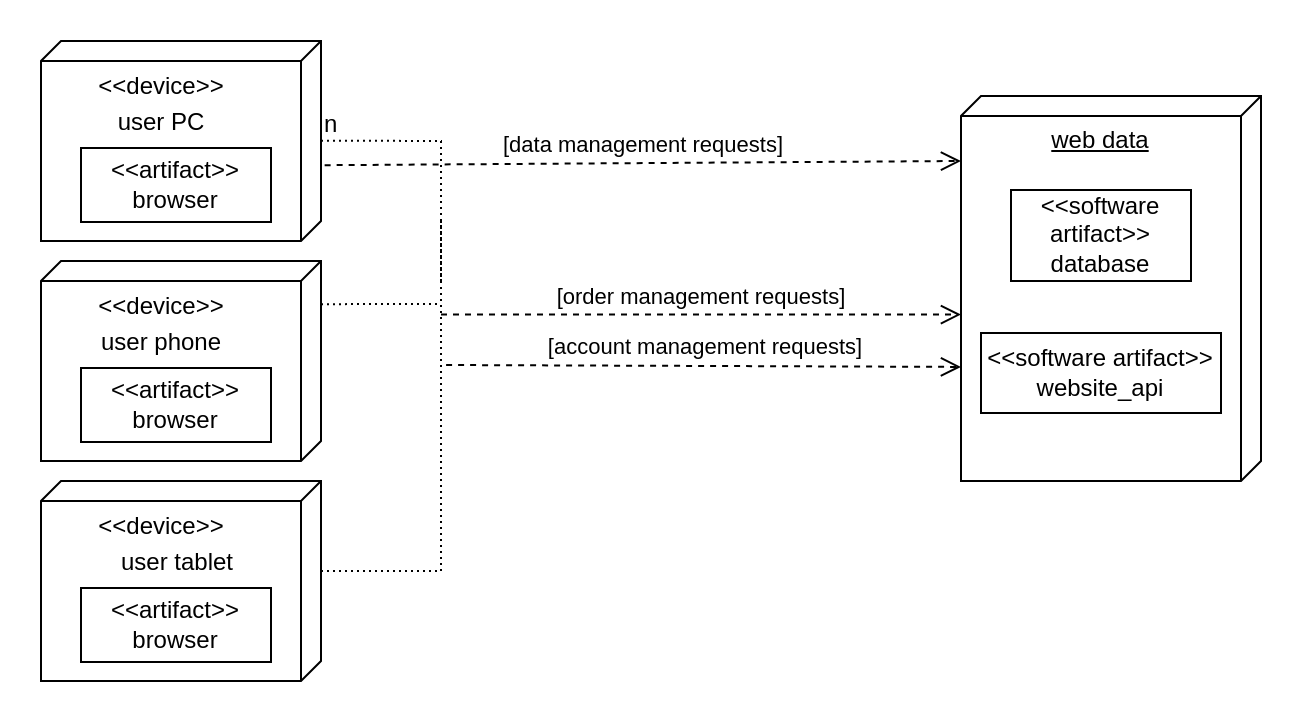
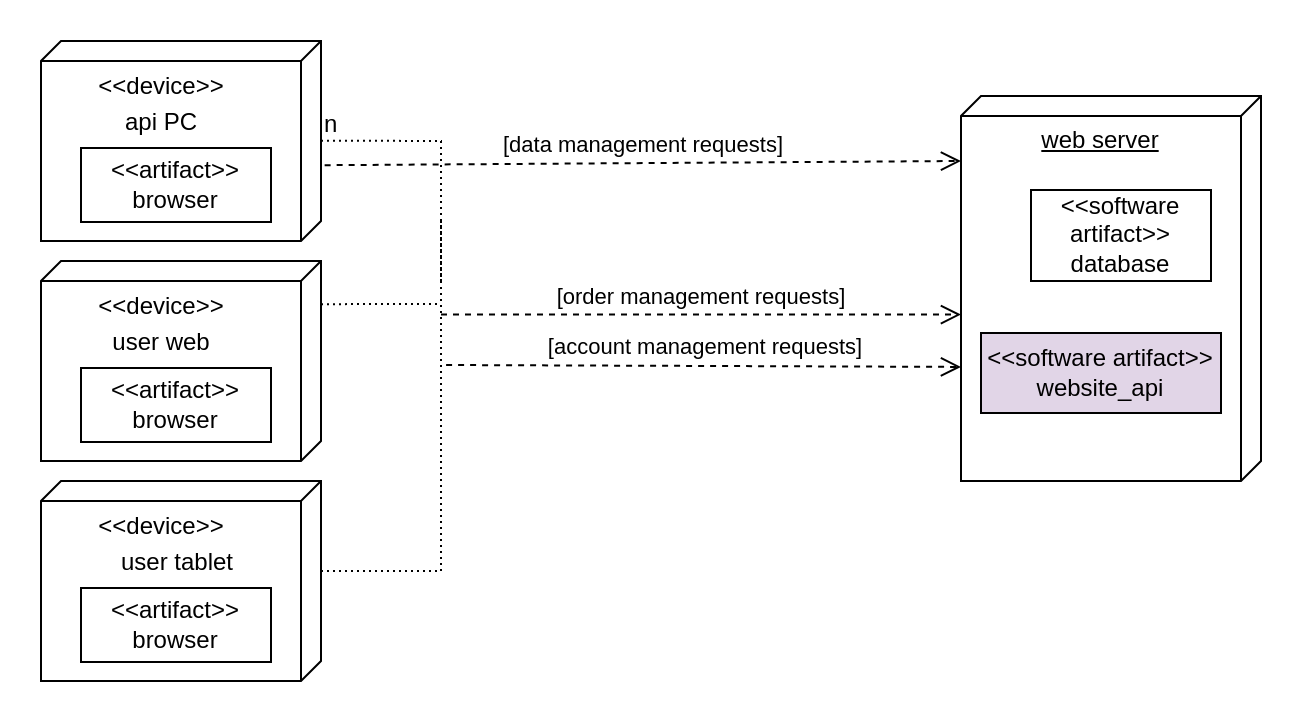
node "user PC": label "user PC" -> "api PC"
node "web data": label "web data" -> "web server"
node "<<software artifact>> database": moved (1101, 236) -> (1121, 236)
node "user phone": label "user phone" -> "user web"
node "<<software artifact>> website_api": fillcolor #ffffff -> #e1d5e7
